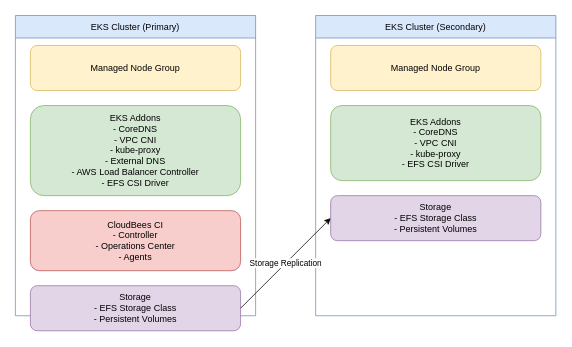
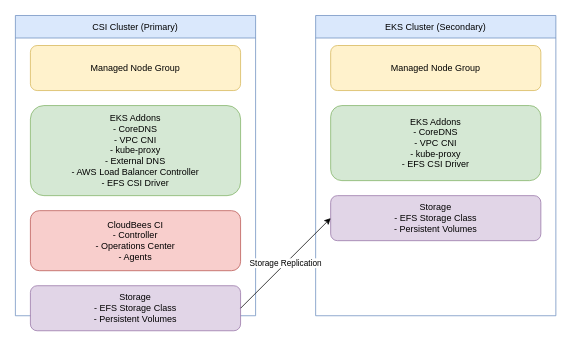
node "EKS Cluster (Primary)": label "EKS Cluster (Primary)" -> "CSI Cluster (Primary)"
